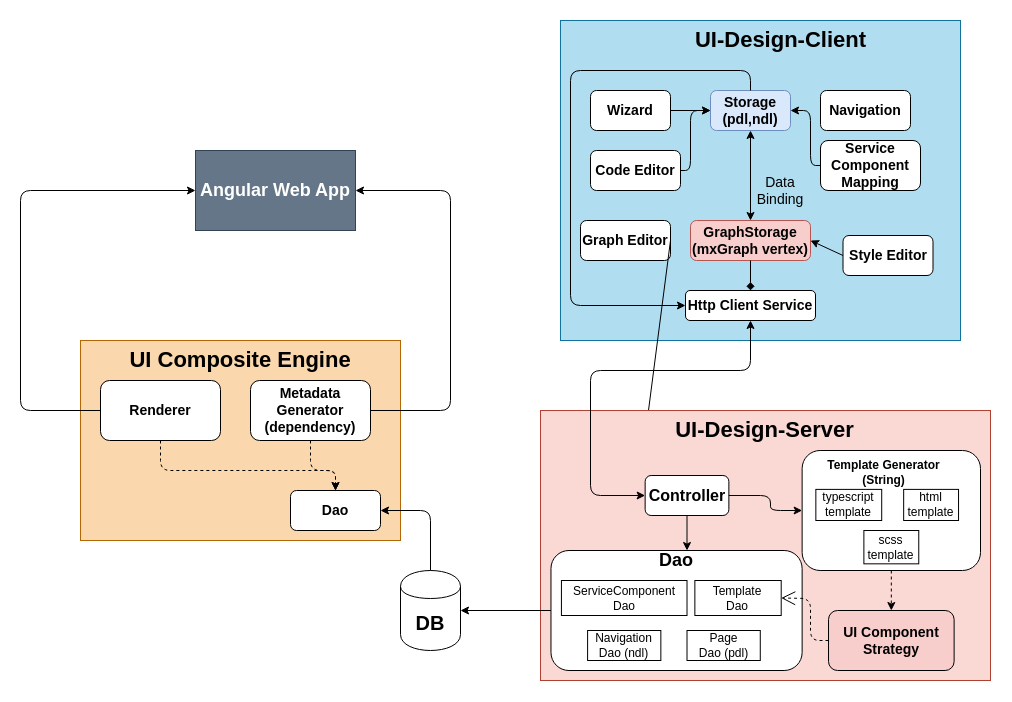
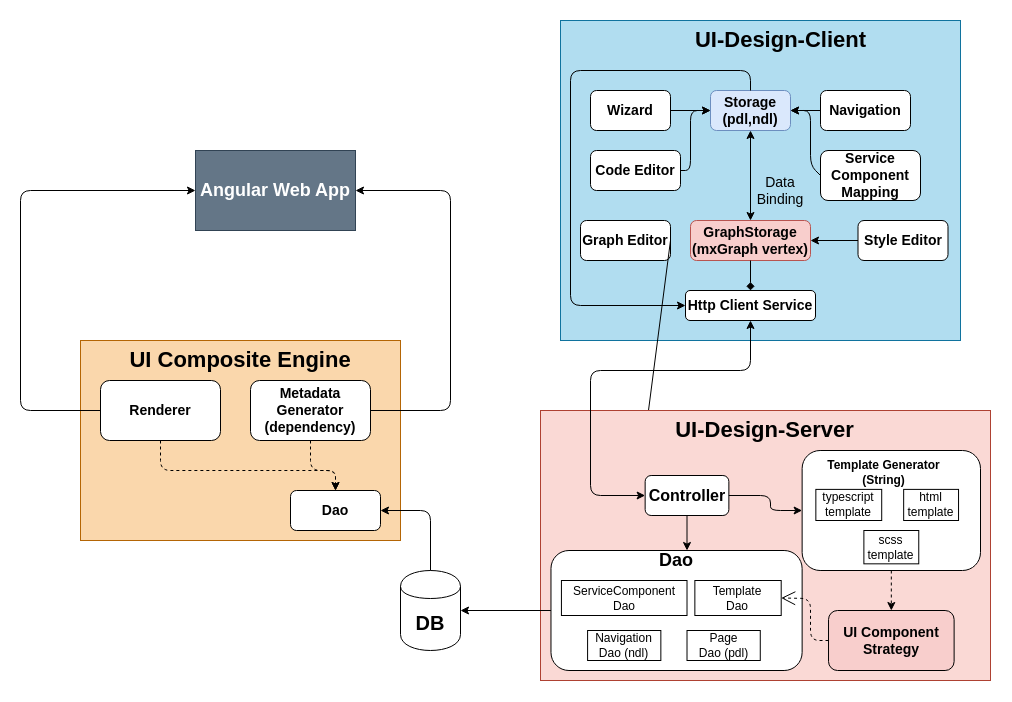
edge "Navigation" -> "Storage (pdl,ndl)": added
node "Service Component Mapping": moved (871, 166) -> (871, 176)
node "Style Editor": moved (888, 256) -> (903, 241)
